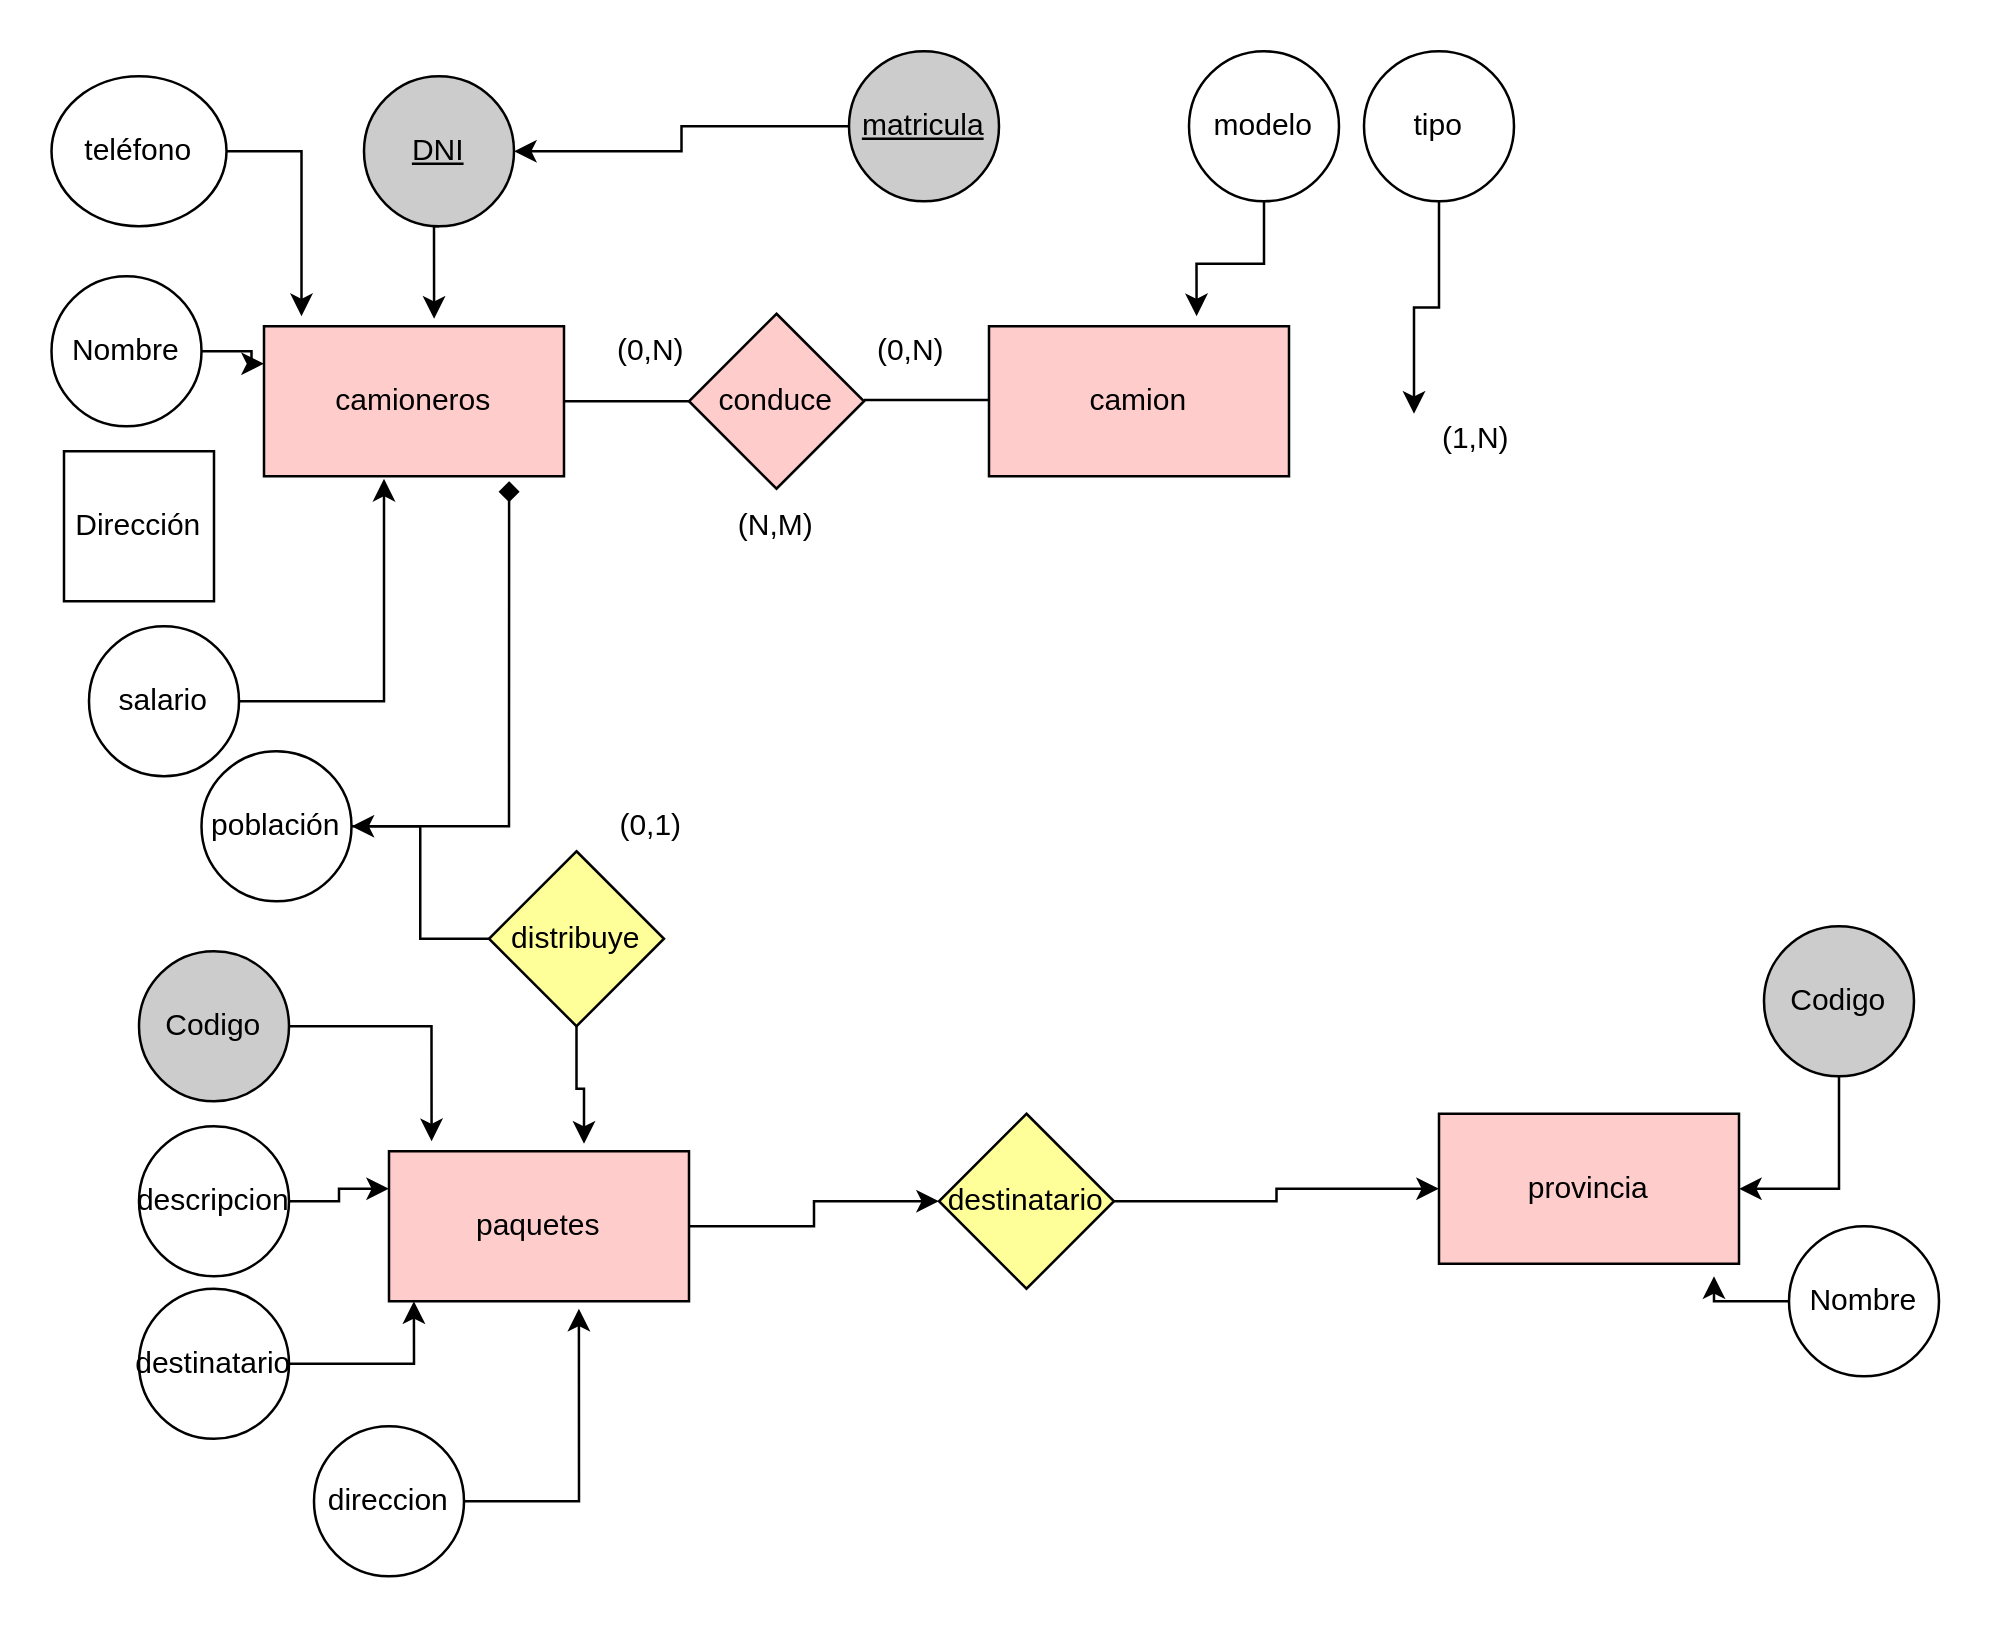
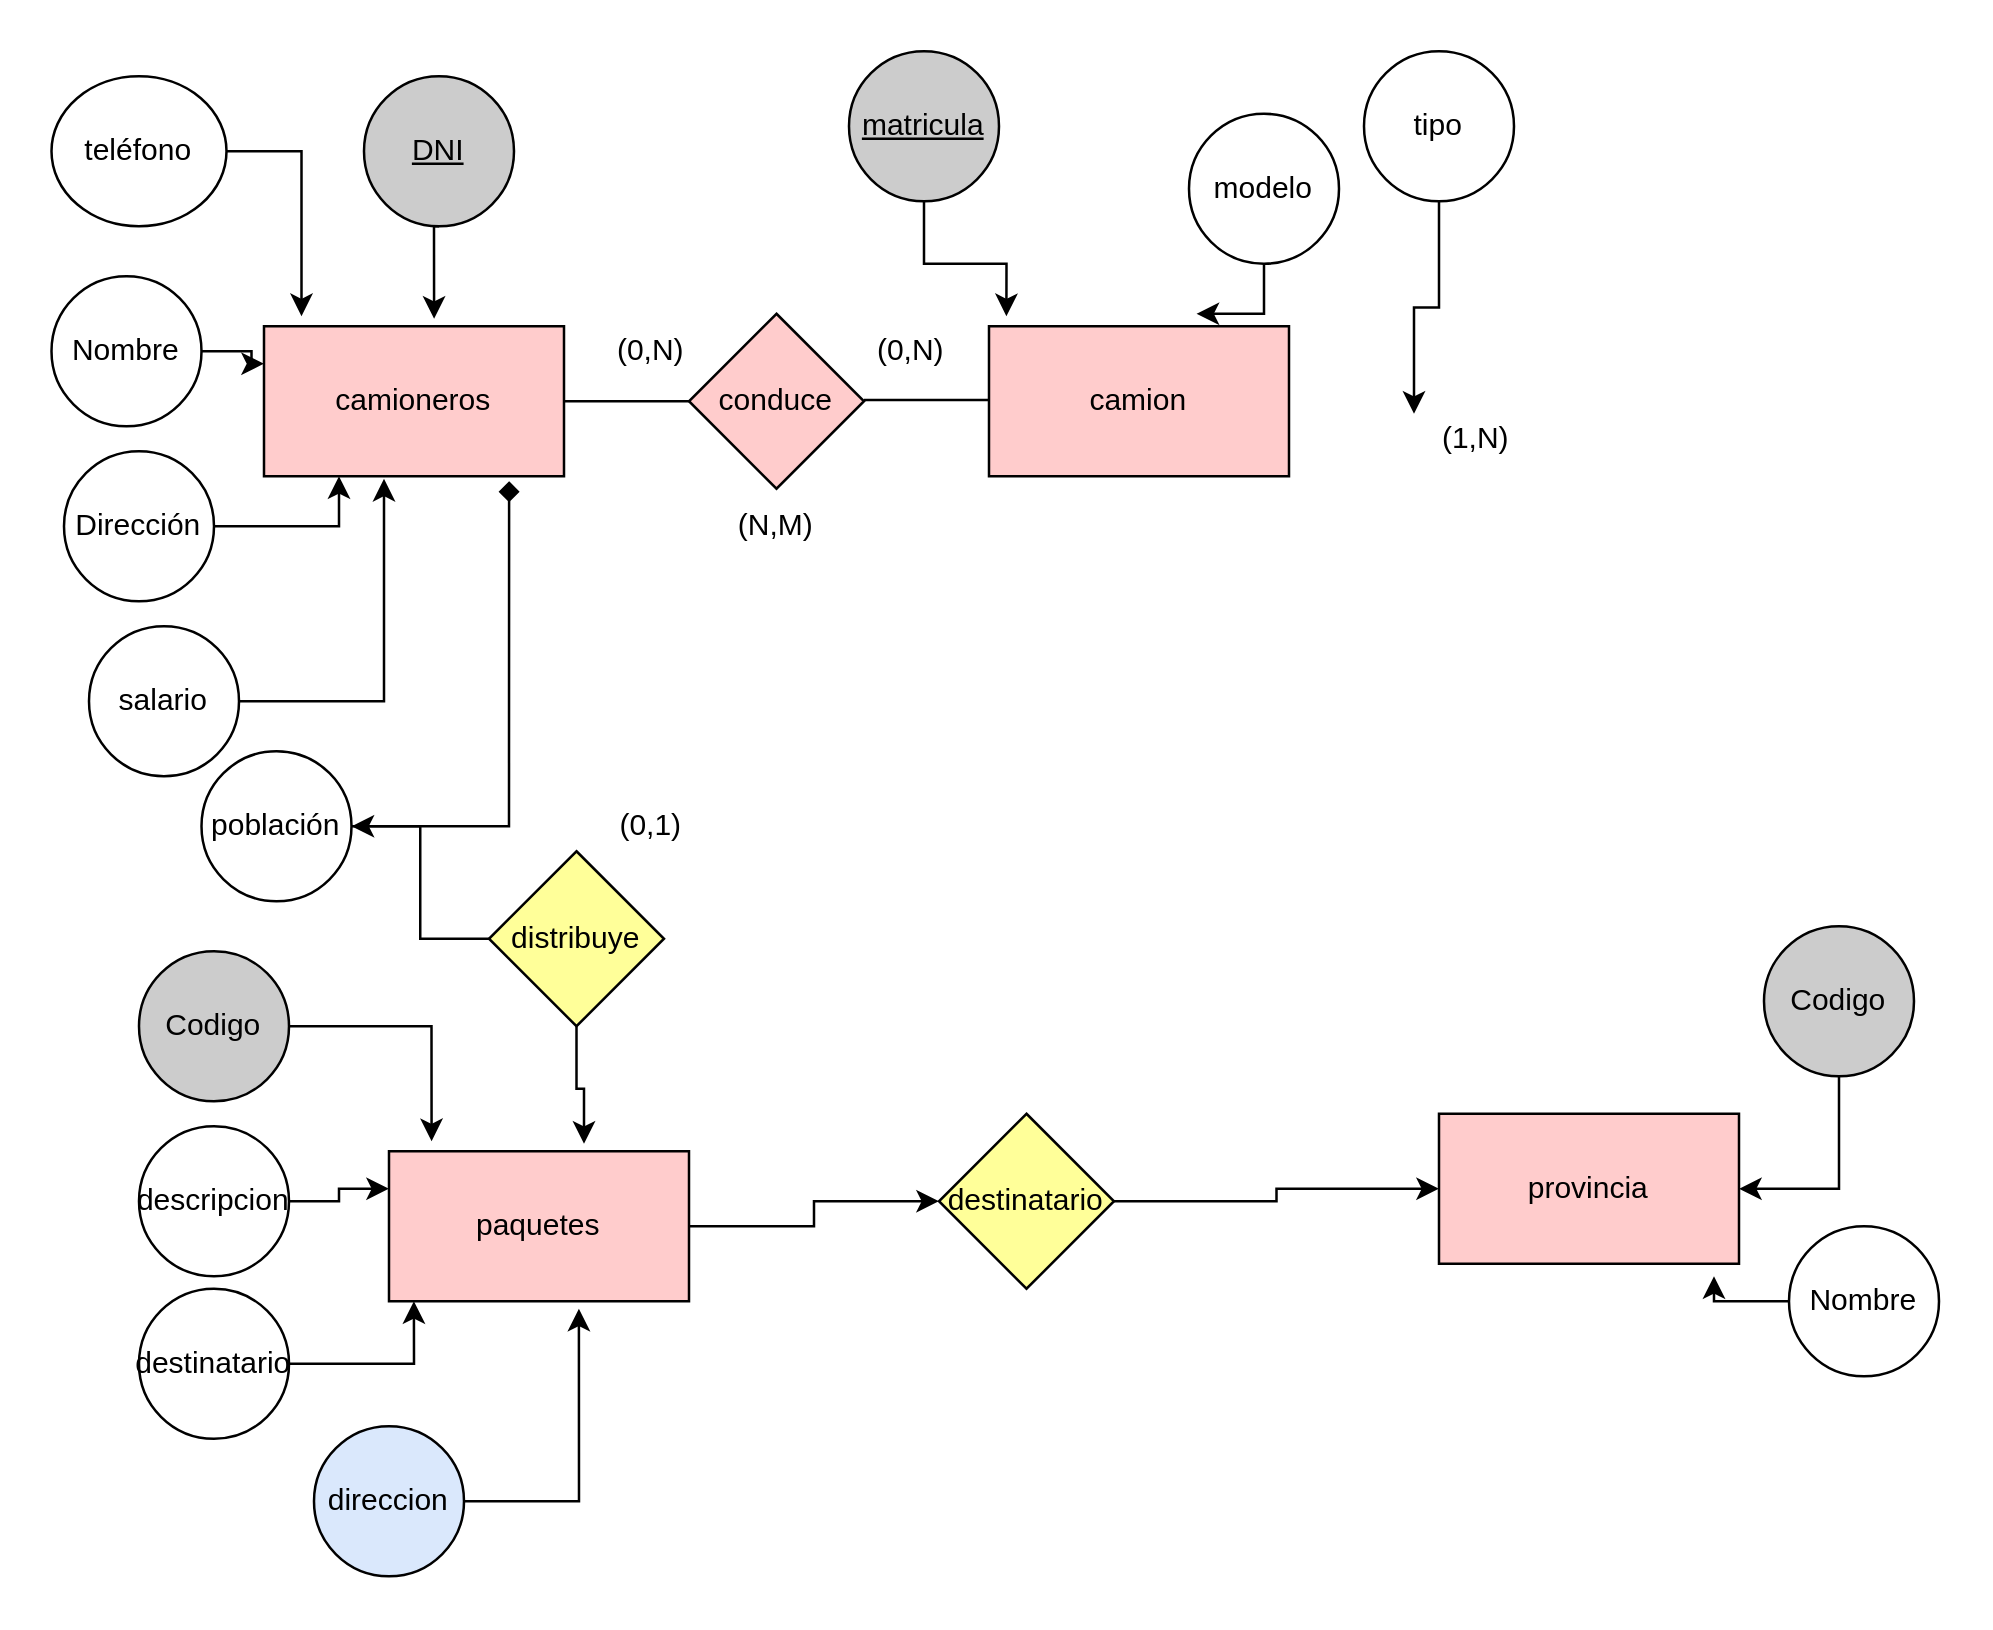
node "modelo": moved (1264, 126) -> (1264, 189)
edge "matricula" -> "DNI": now "matricula" -> "camion"
node "Dirección": shape rectangle -> ellipse
edge "Dirección" -> "camioneros": added
node "direccion": fillcolor #ffffff -> #dae8fc
